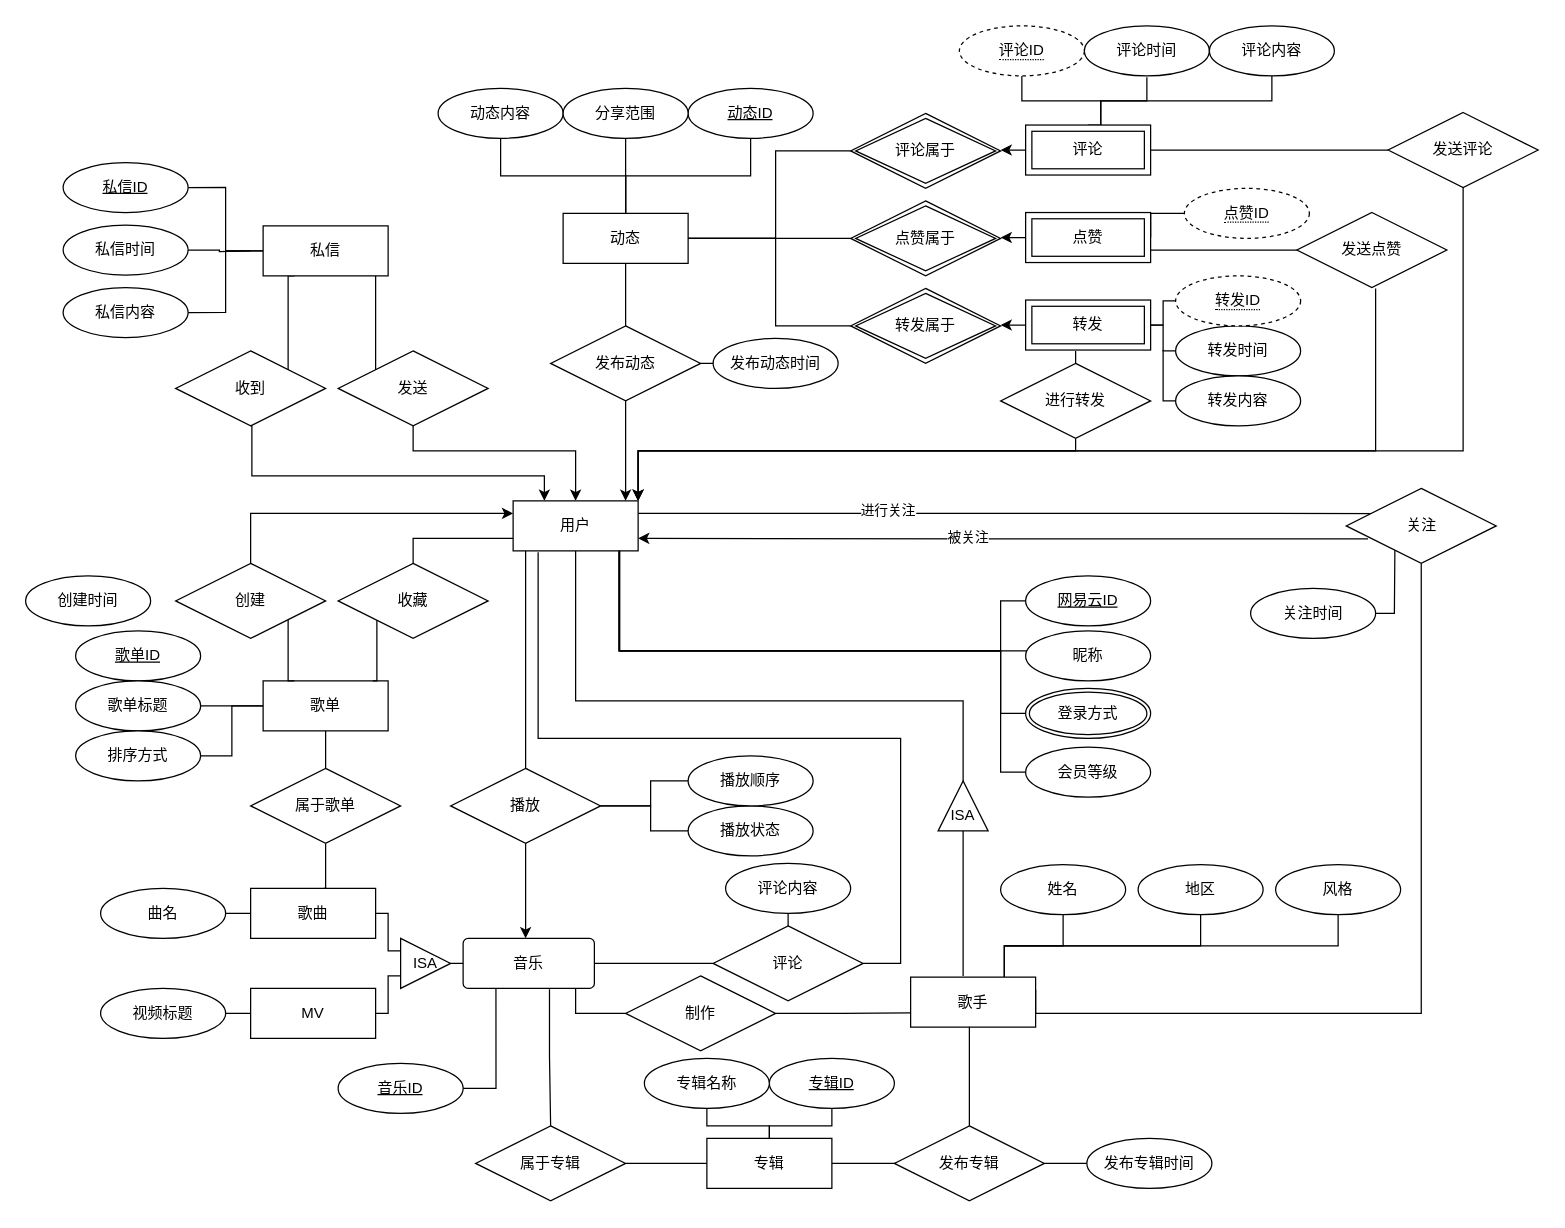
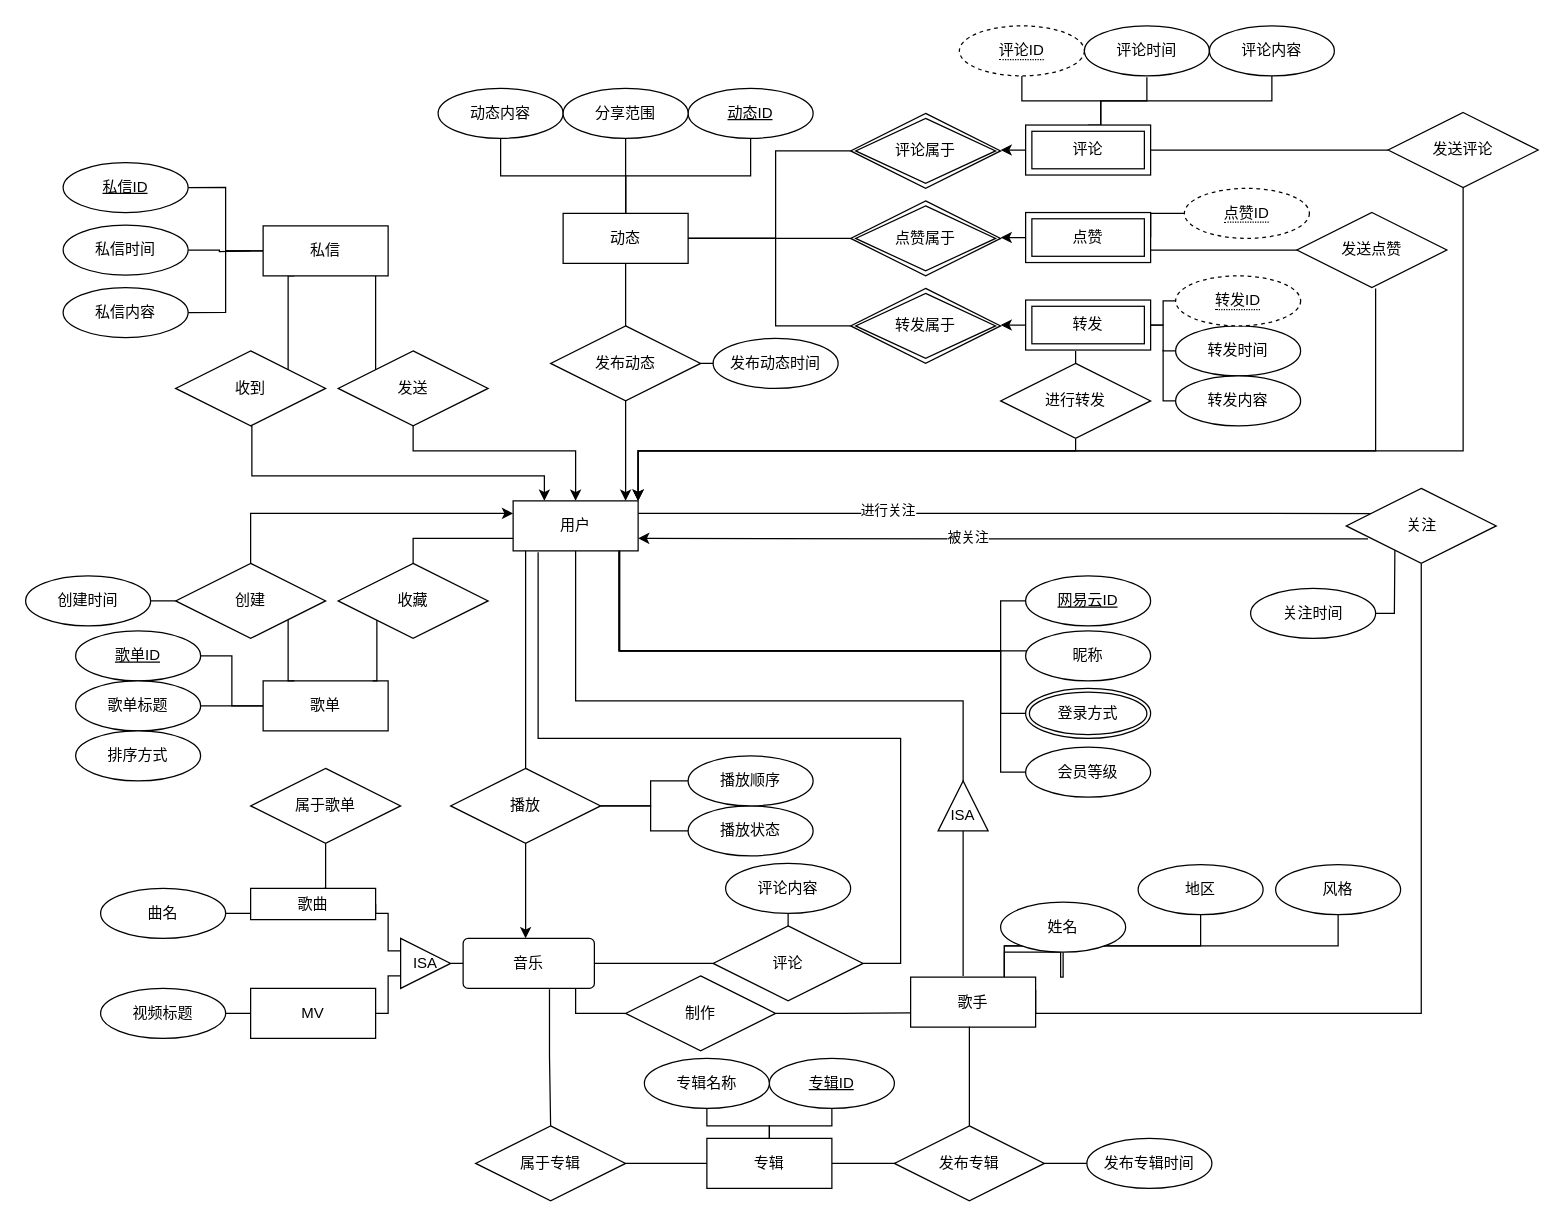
edge "创建时间" -- "创建": added
edge "歌单" -- "排序方式": now "歌单" -- "歌单ID"
edge "歌单" -- "属于歌单": removed
node "姓名": moved (1063, 889) -> (1063, 927)
node "歌曲": size 125x50 -> 125x31
edge "音乐" -- "音乐ID": removed
node "音乐ID": removed
